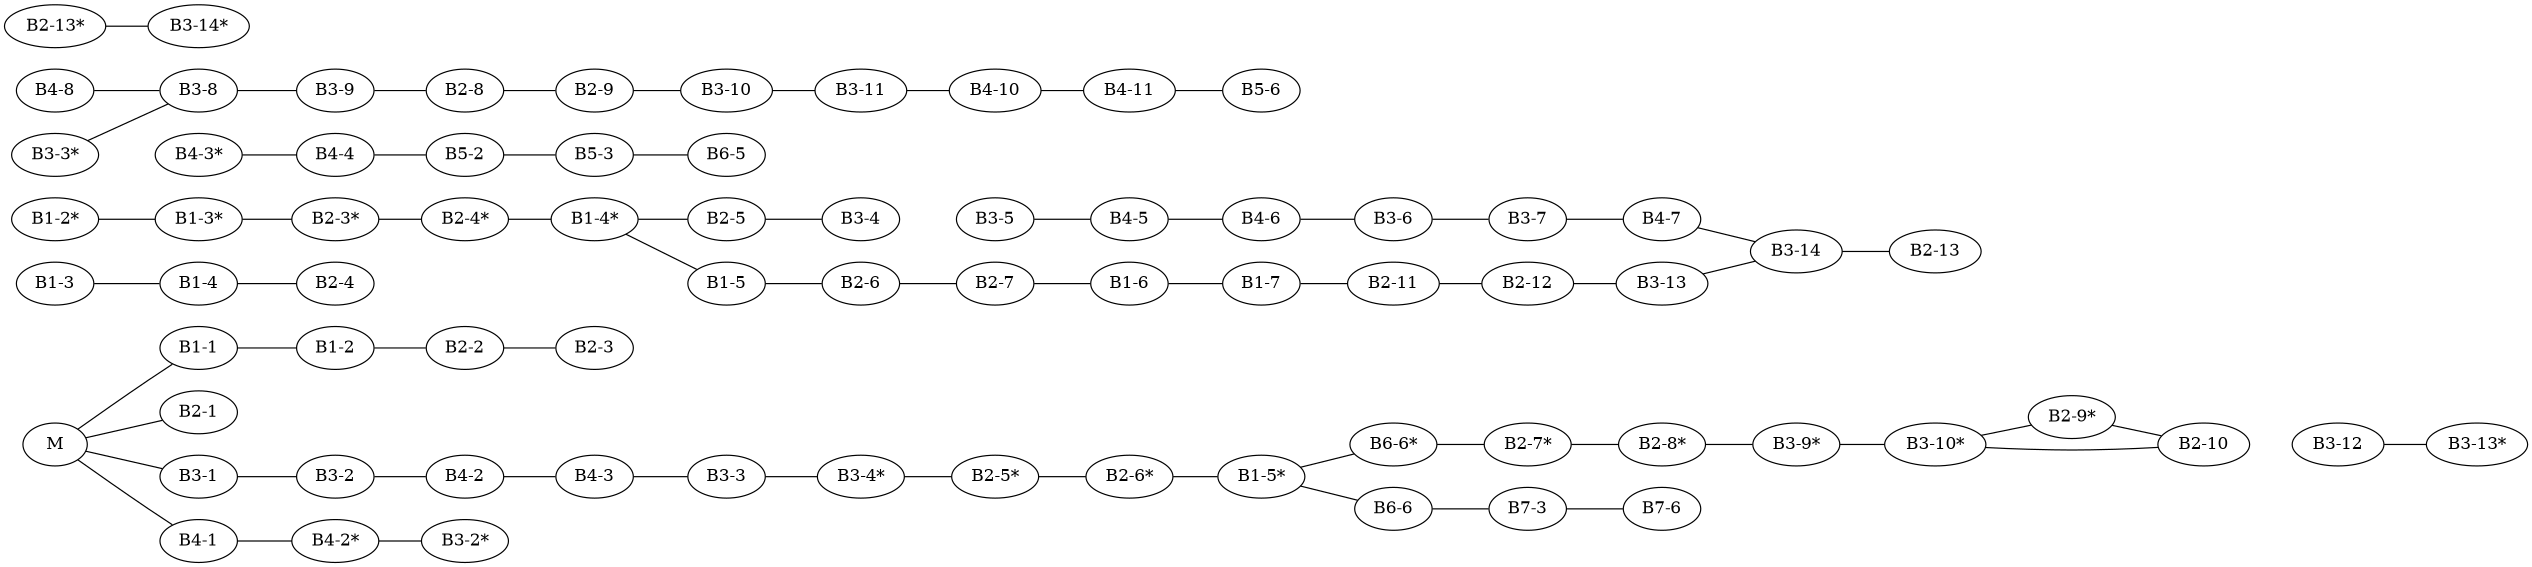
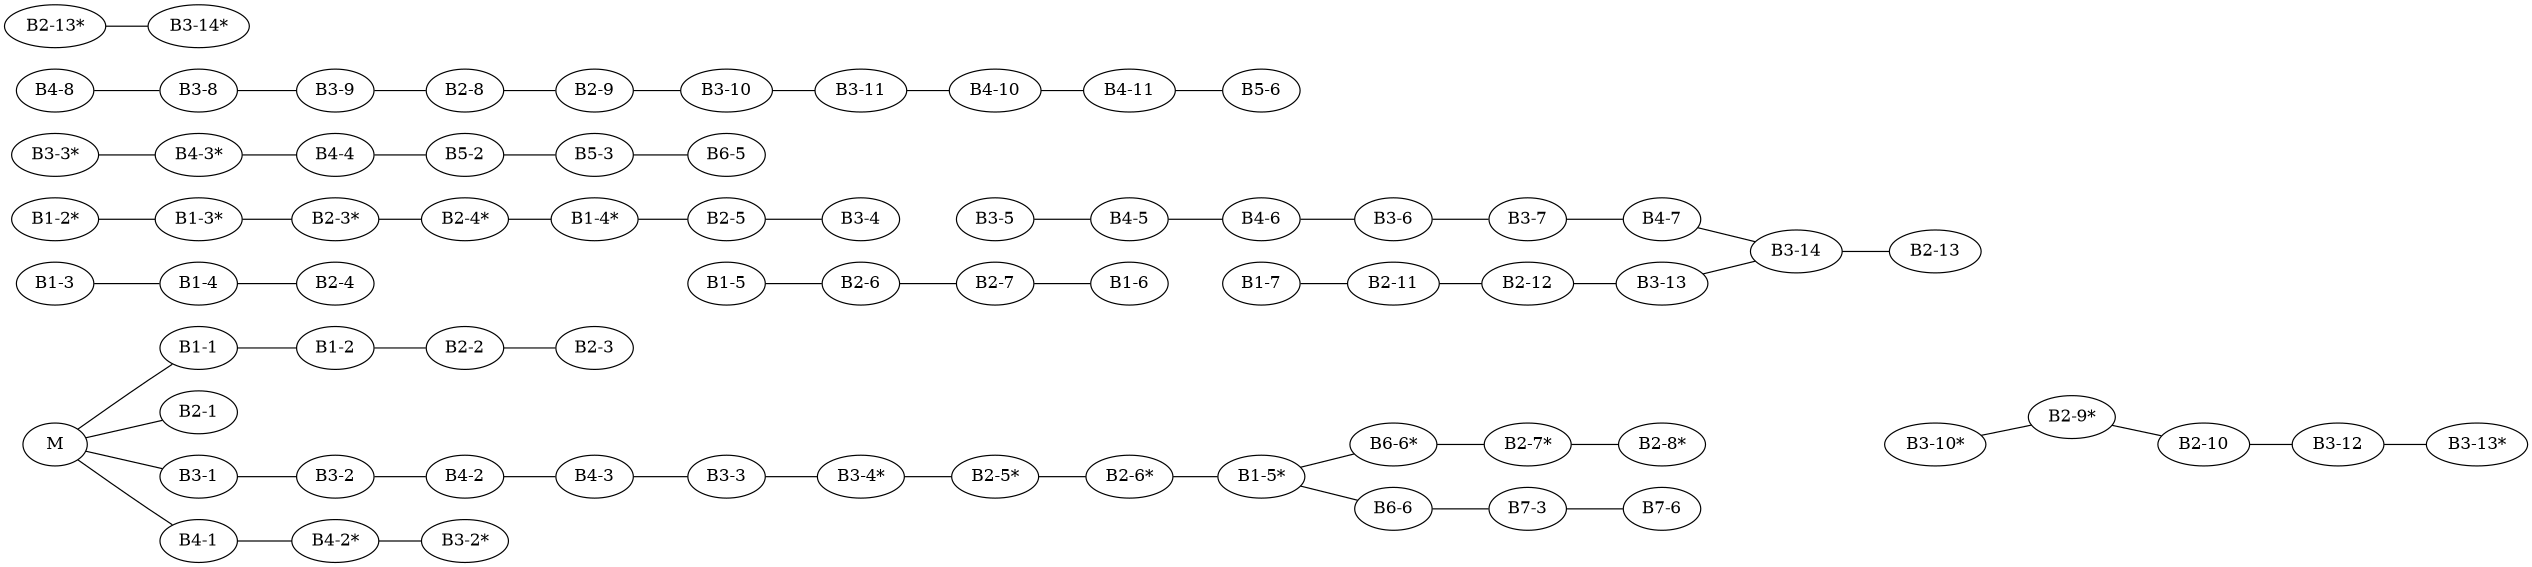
edge "B3-8" -- "B3-3*": now "B4-3*" -- "B3-3*"
edge "B1-4*" -- "B1-5": removed
edge "B1-6" -- "B1-7": removed
node "B3-9*": removed
edge "B3-10*" -- "B2-10": now "B3-12" -- "B2-10"
